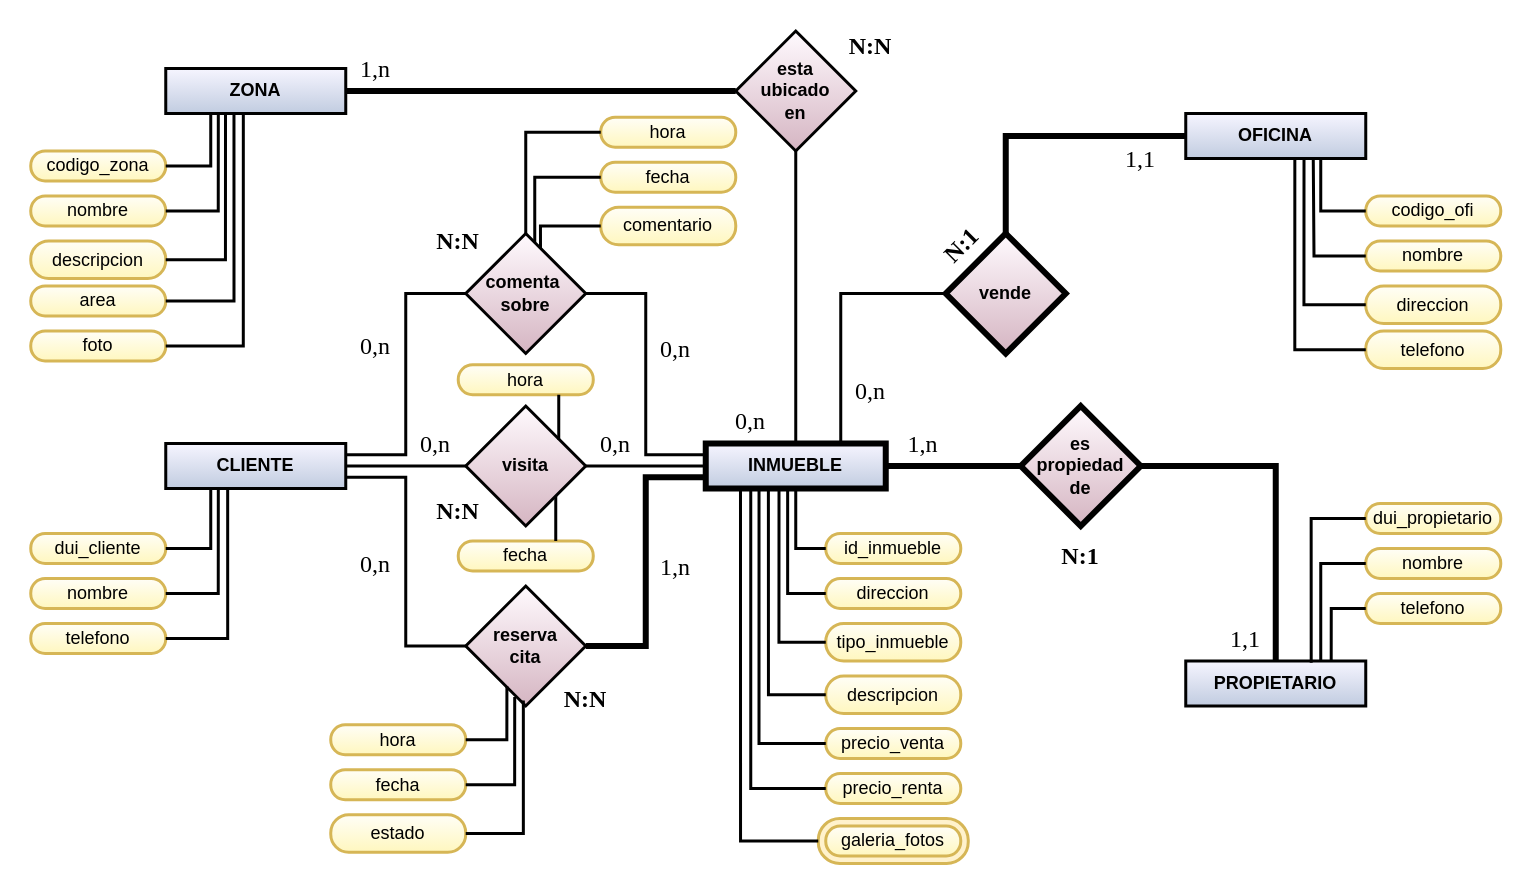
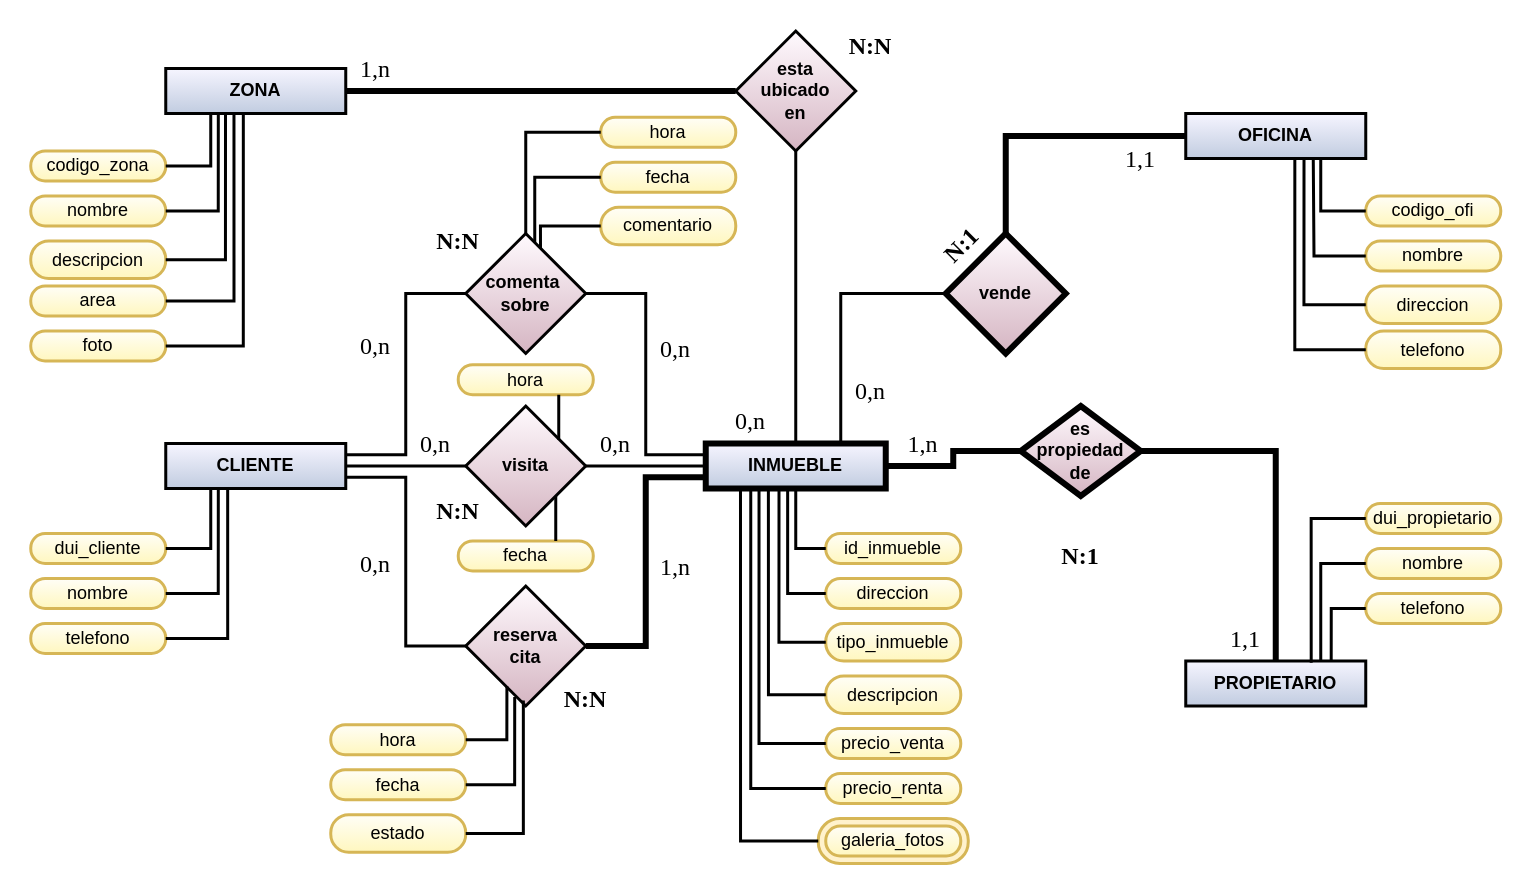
node "es propiedad de": size 120x120 -> 120x90
